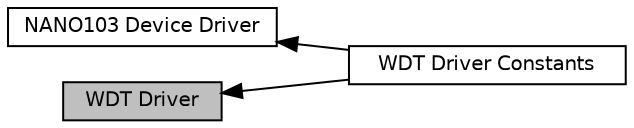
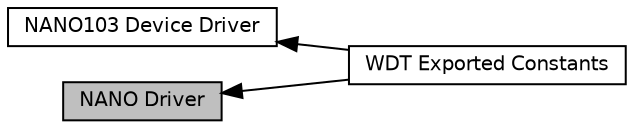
node "WDT Driver Constants": label "WDT Driver Constants" -> "WDT Exported Constants"
node "WDT Driver": label "WDT Driver" -> "NANO Driver"
